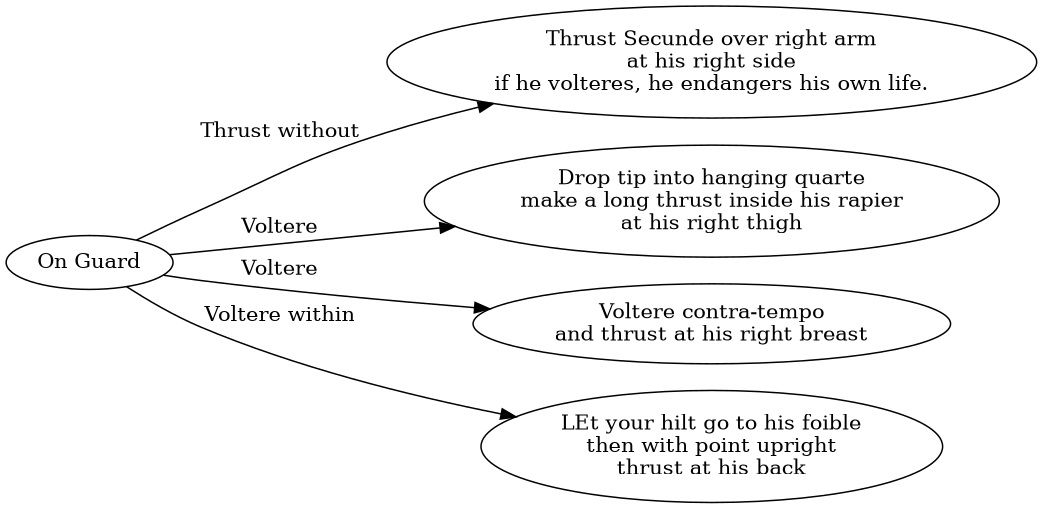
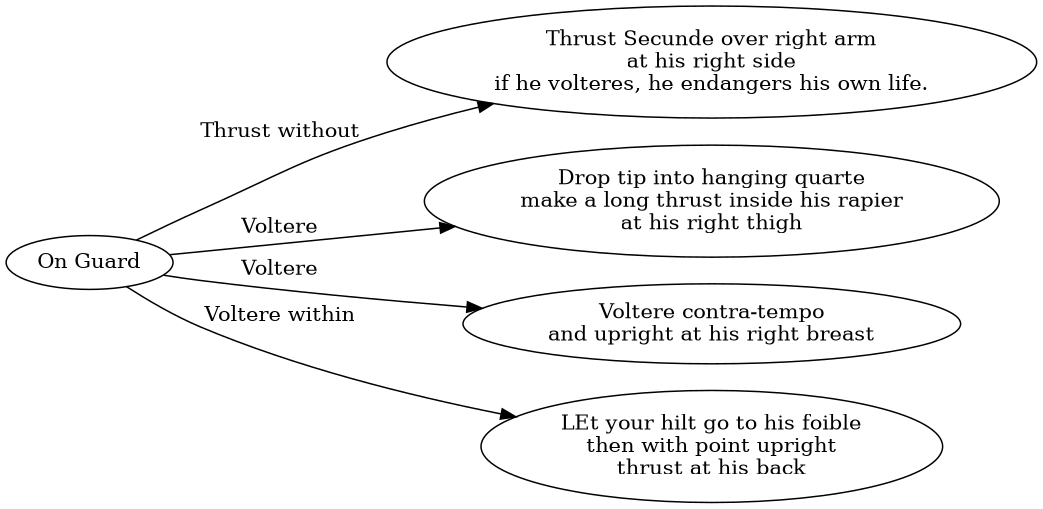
node "Voltere contra-tempo and thrust at his right breast": label "Voltere contra-tempo and thrust at his right breast" -> "Voltere contra-tempo and upright at his right breast"
